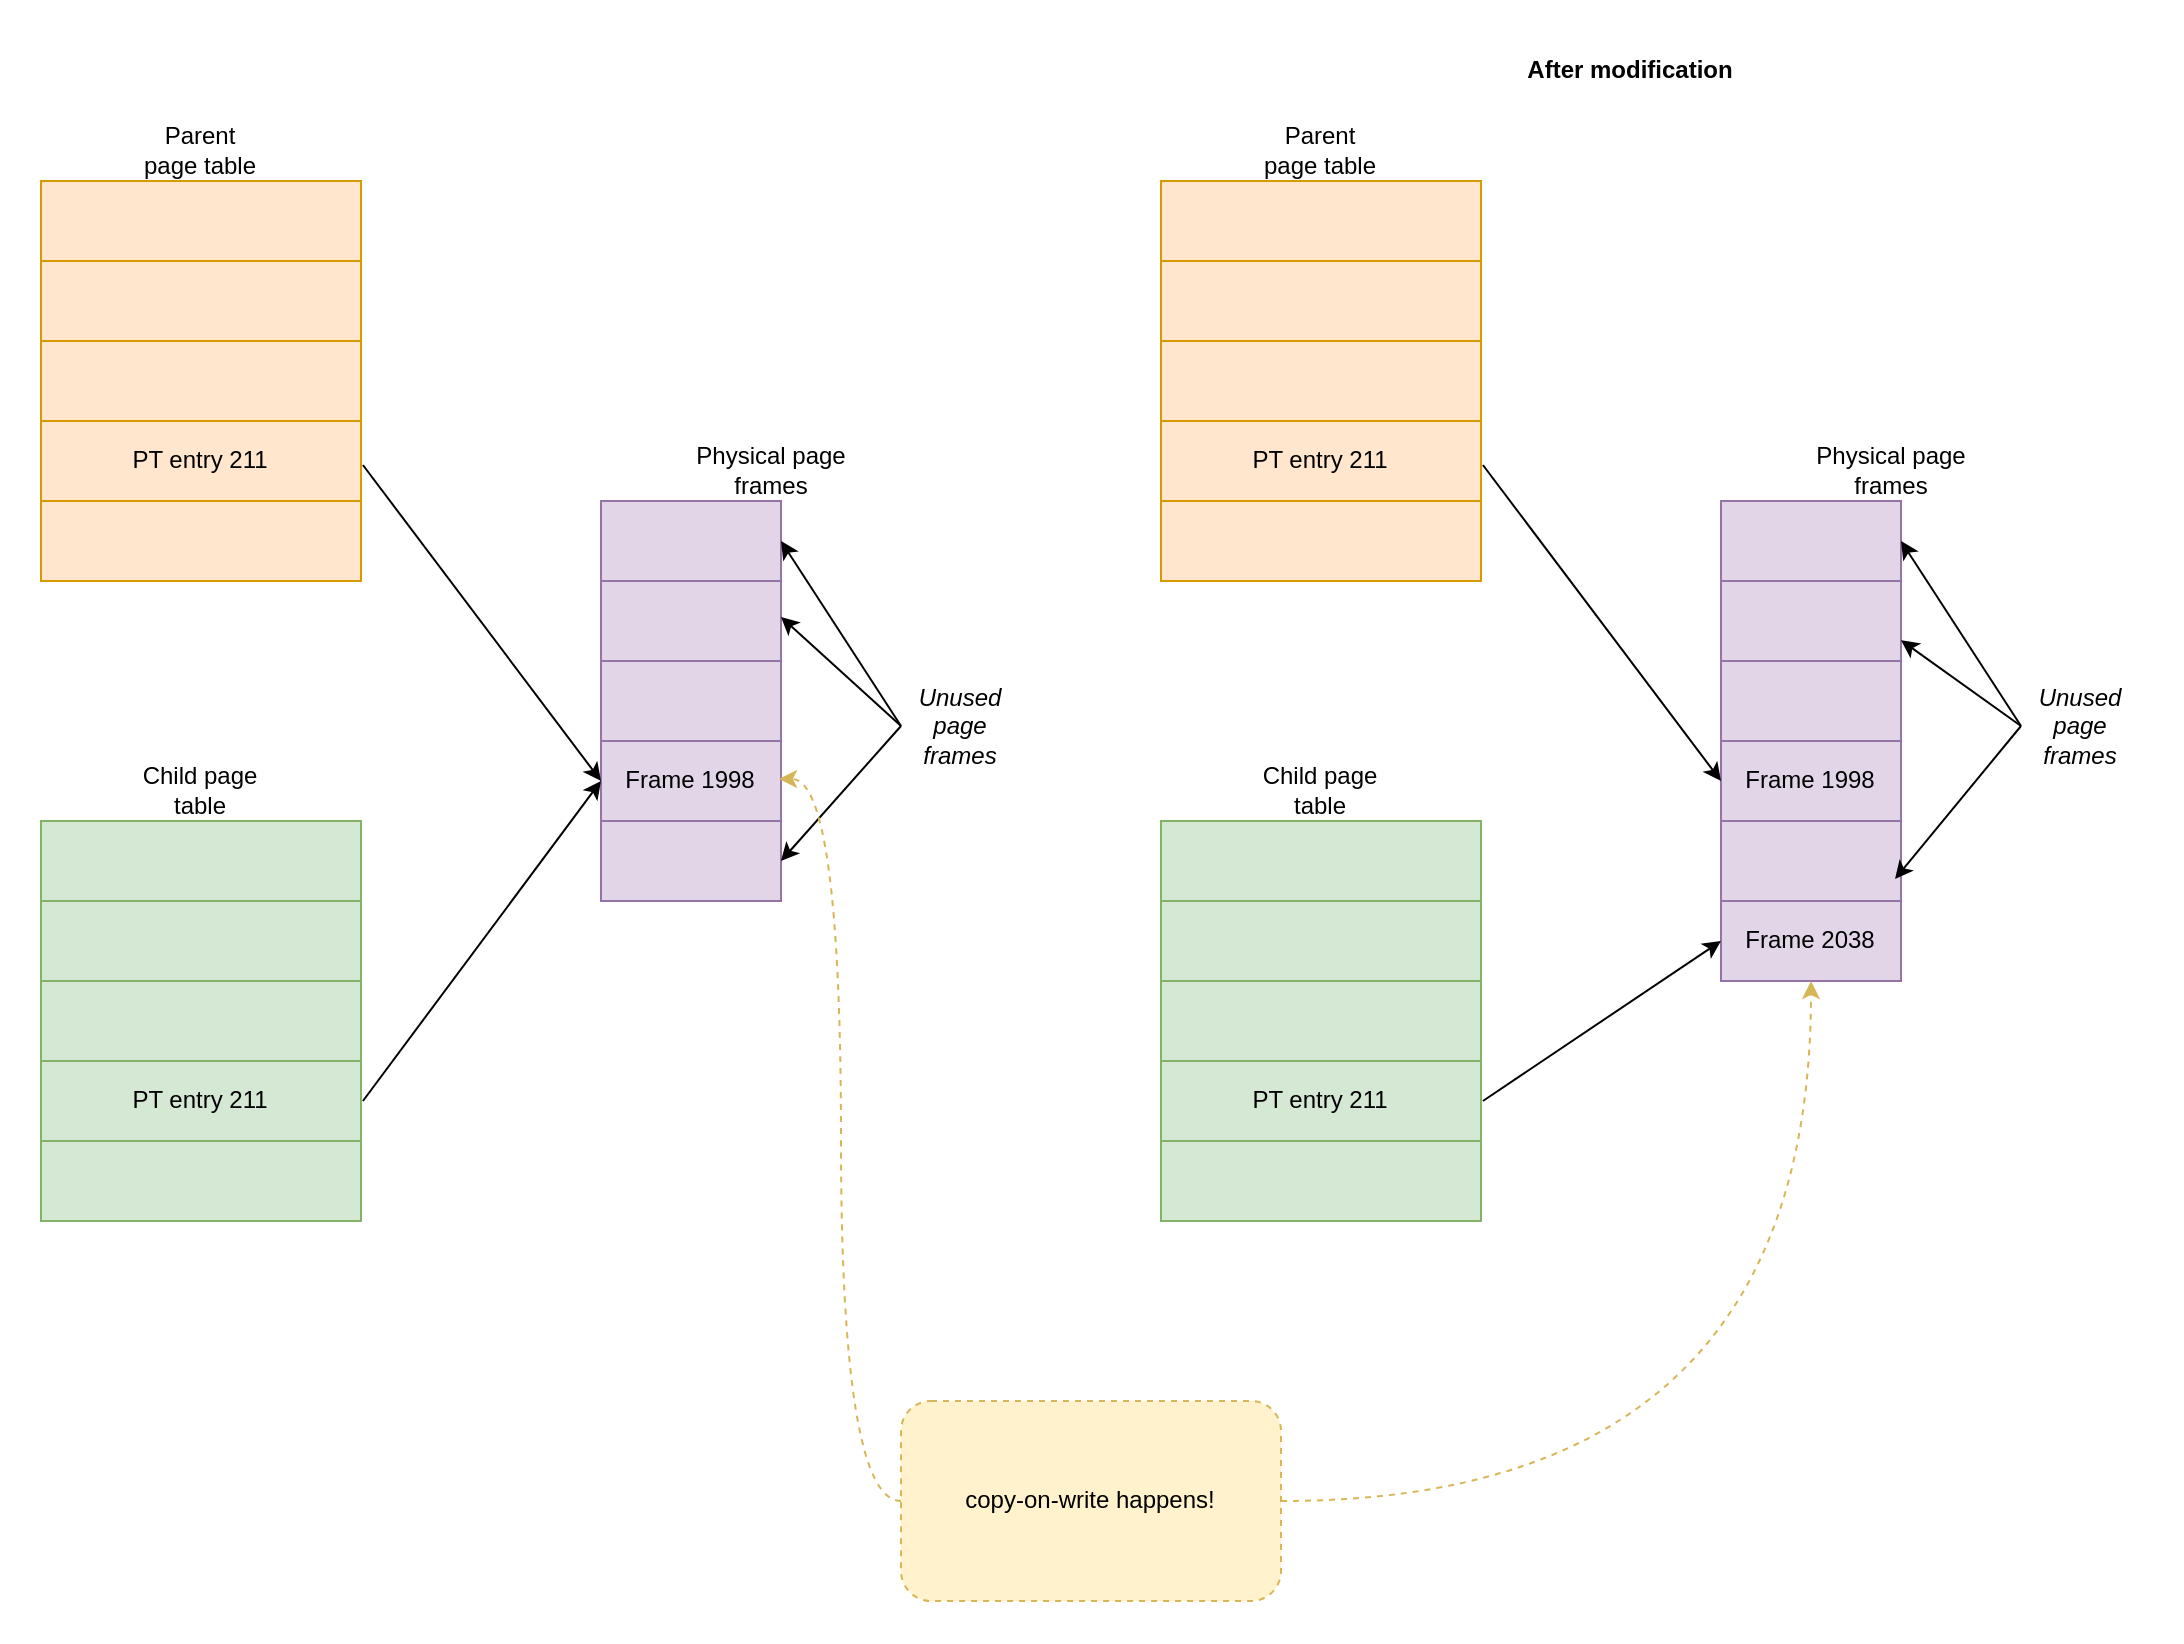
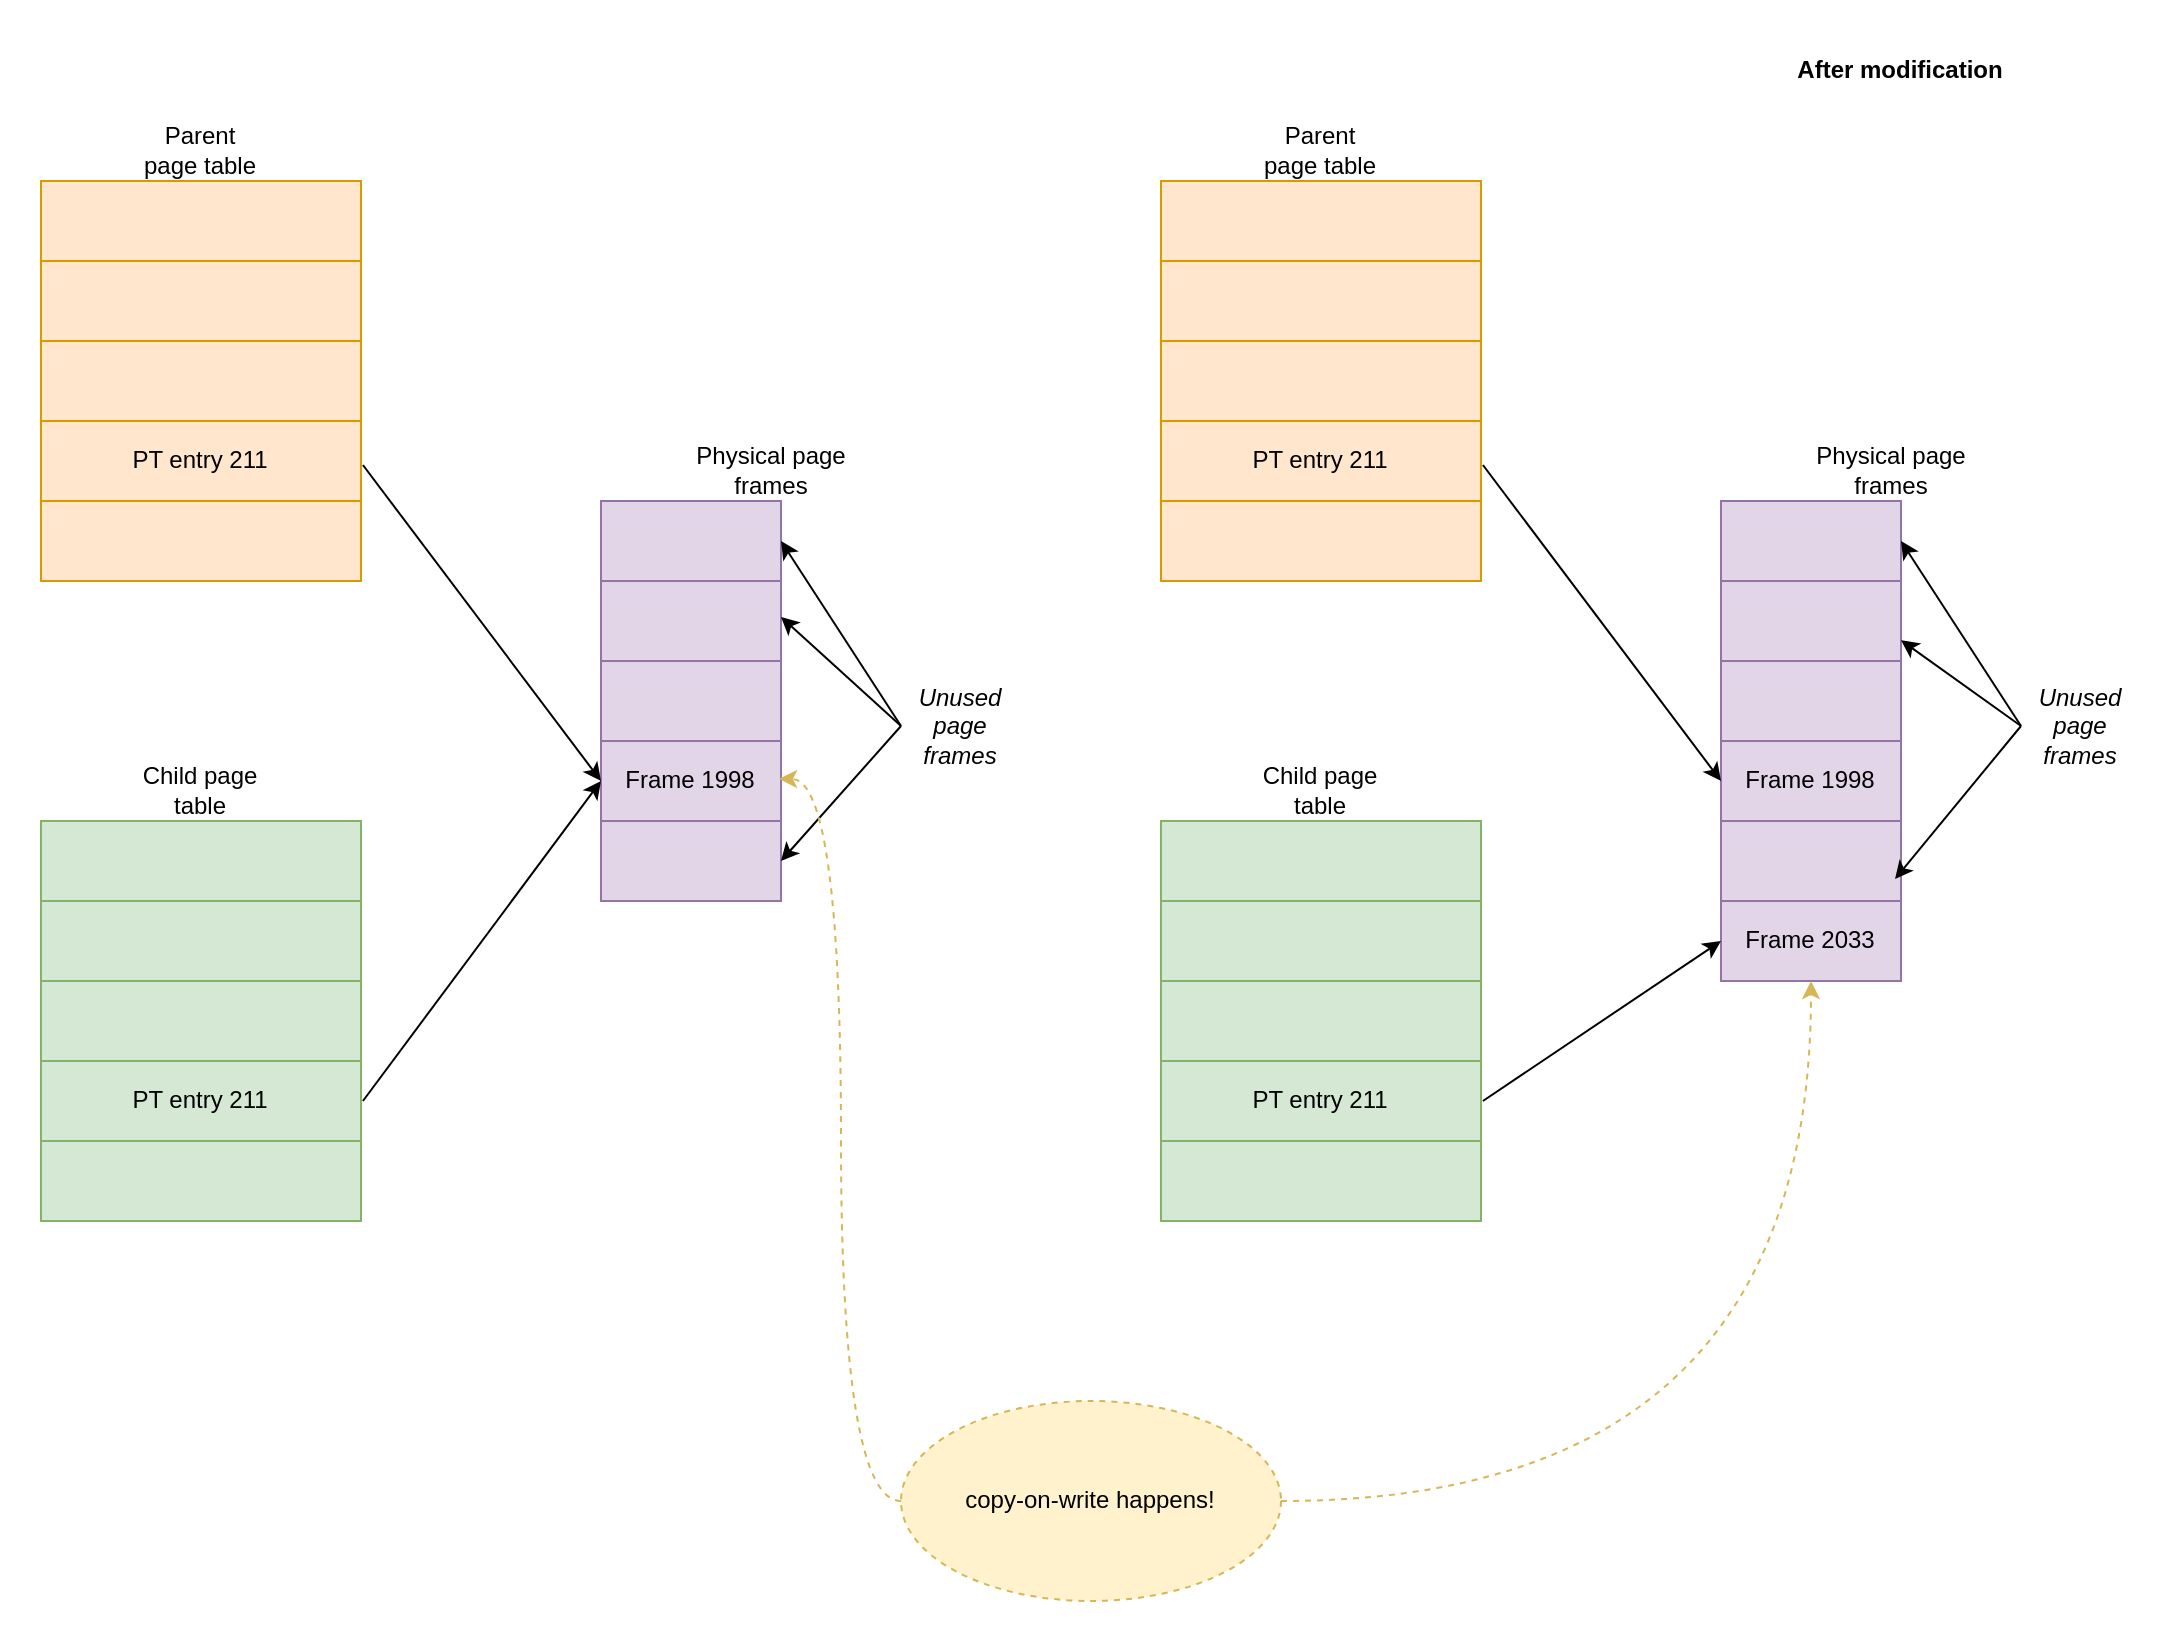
node "After modification": moved (1631, 71) -> (1901, 71)
node "Frame 2038": label "Frame 2038" -> "Frame 2033"
node "copy-on-write happens!": shape rounded rectangle -> ellipse
